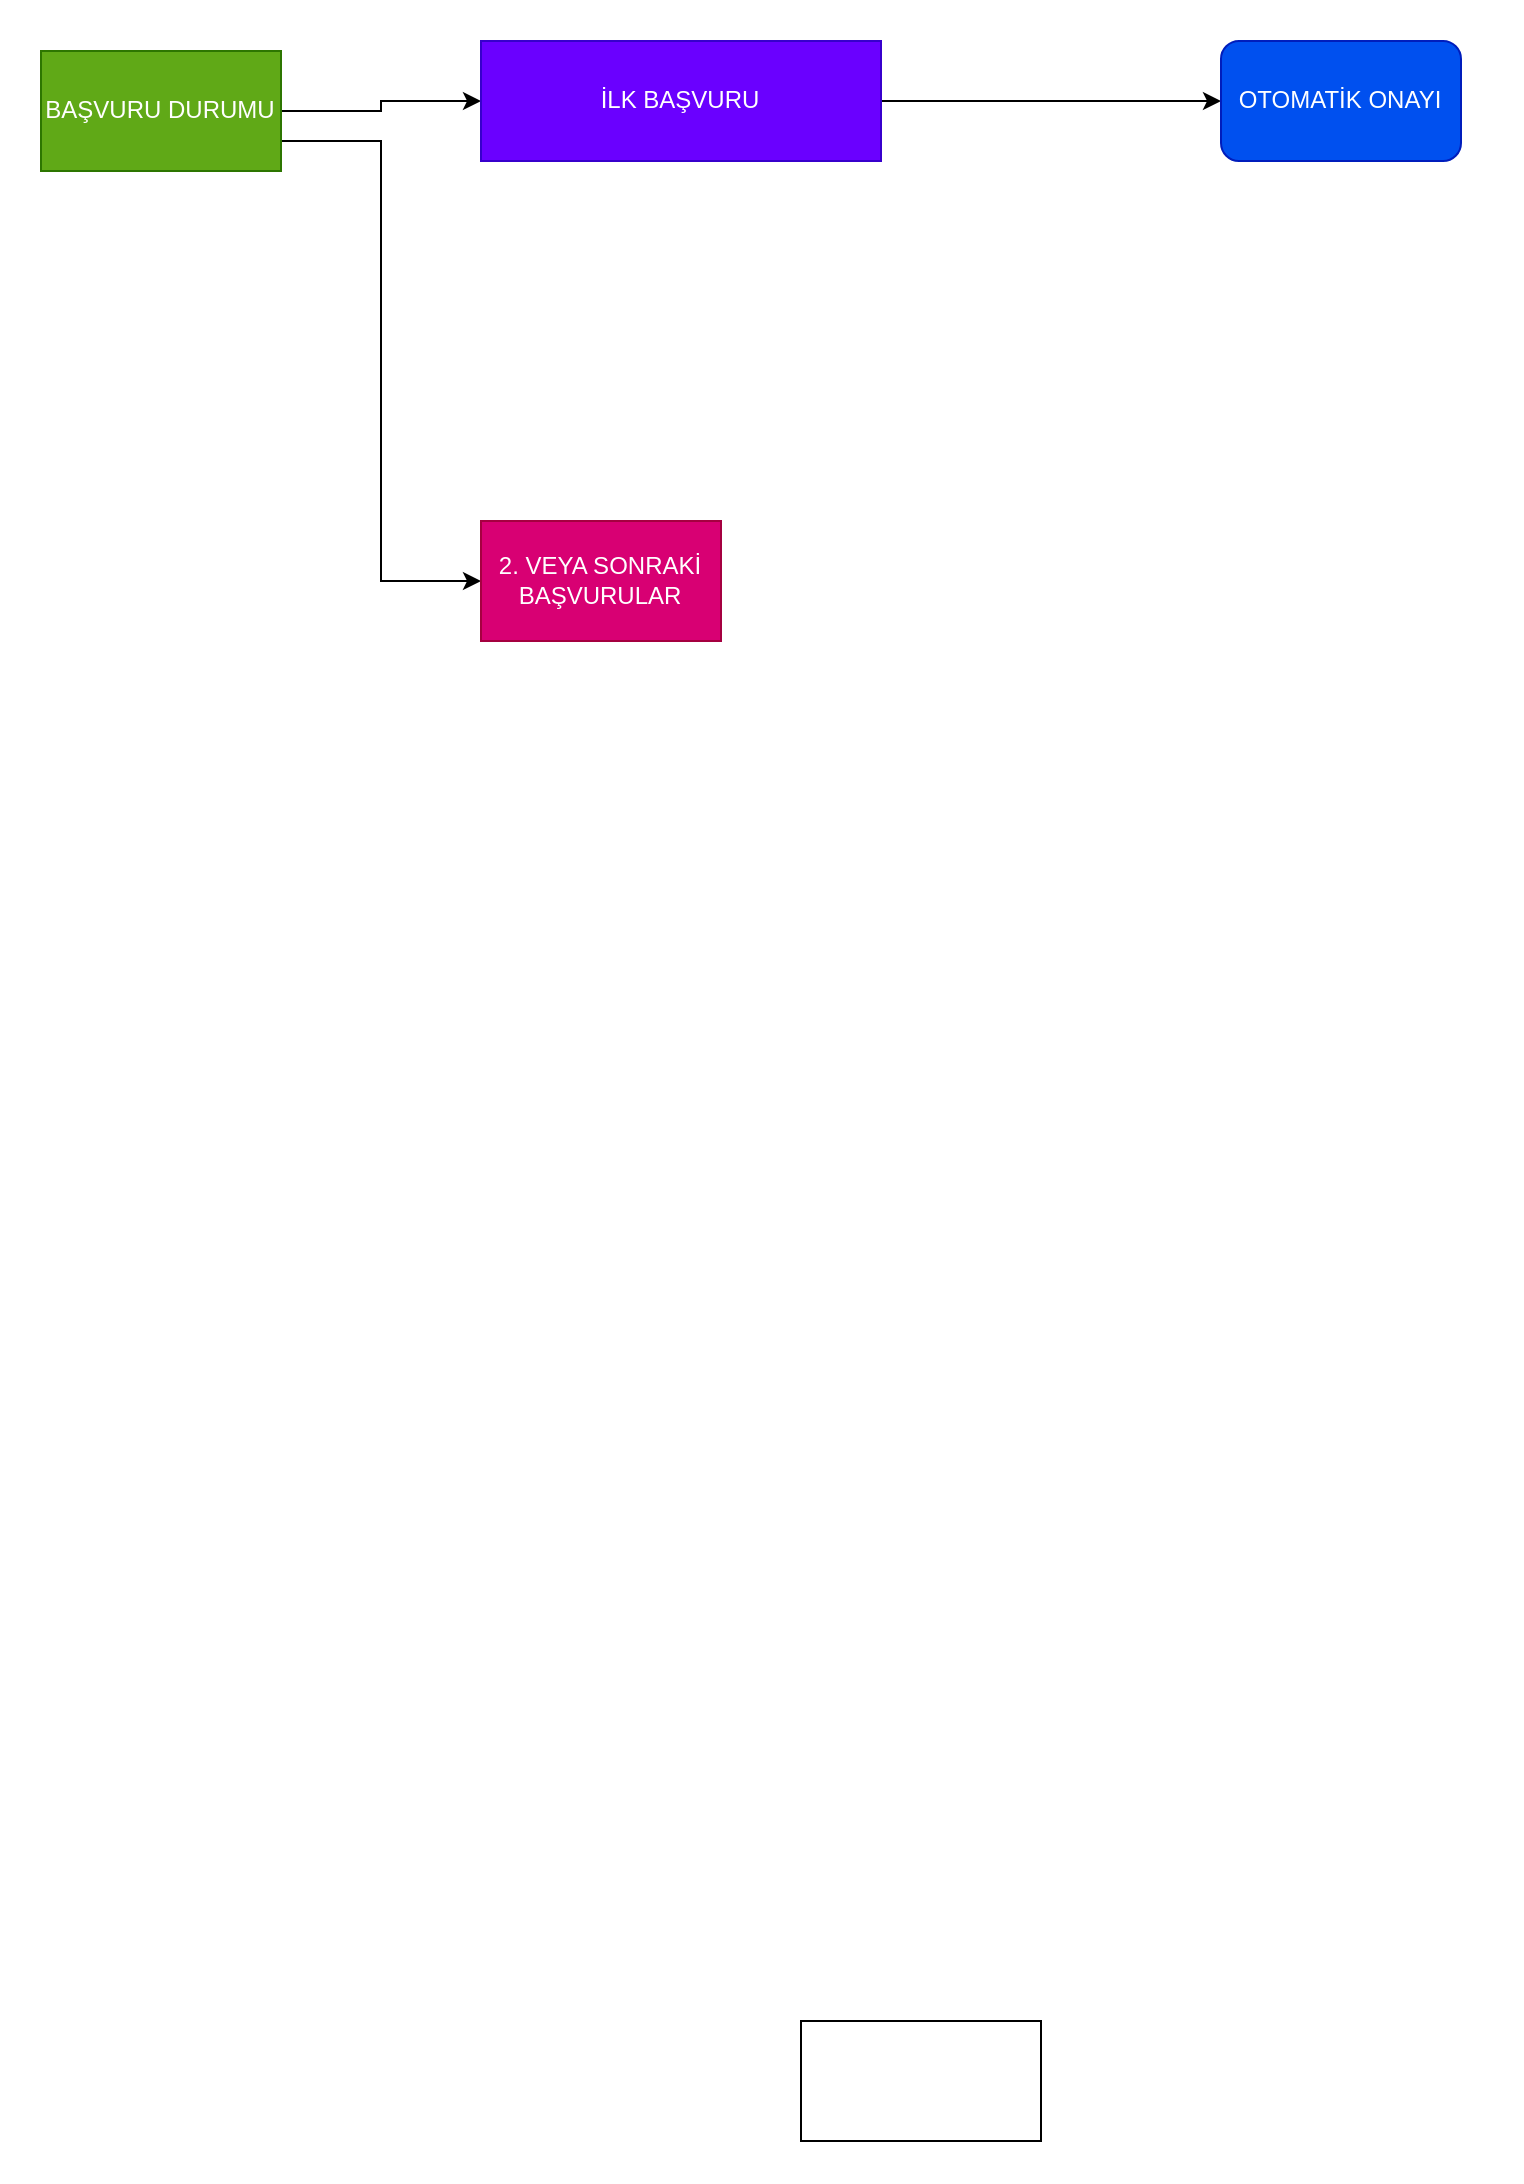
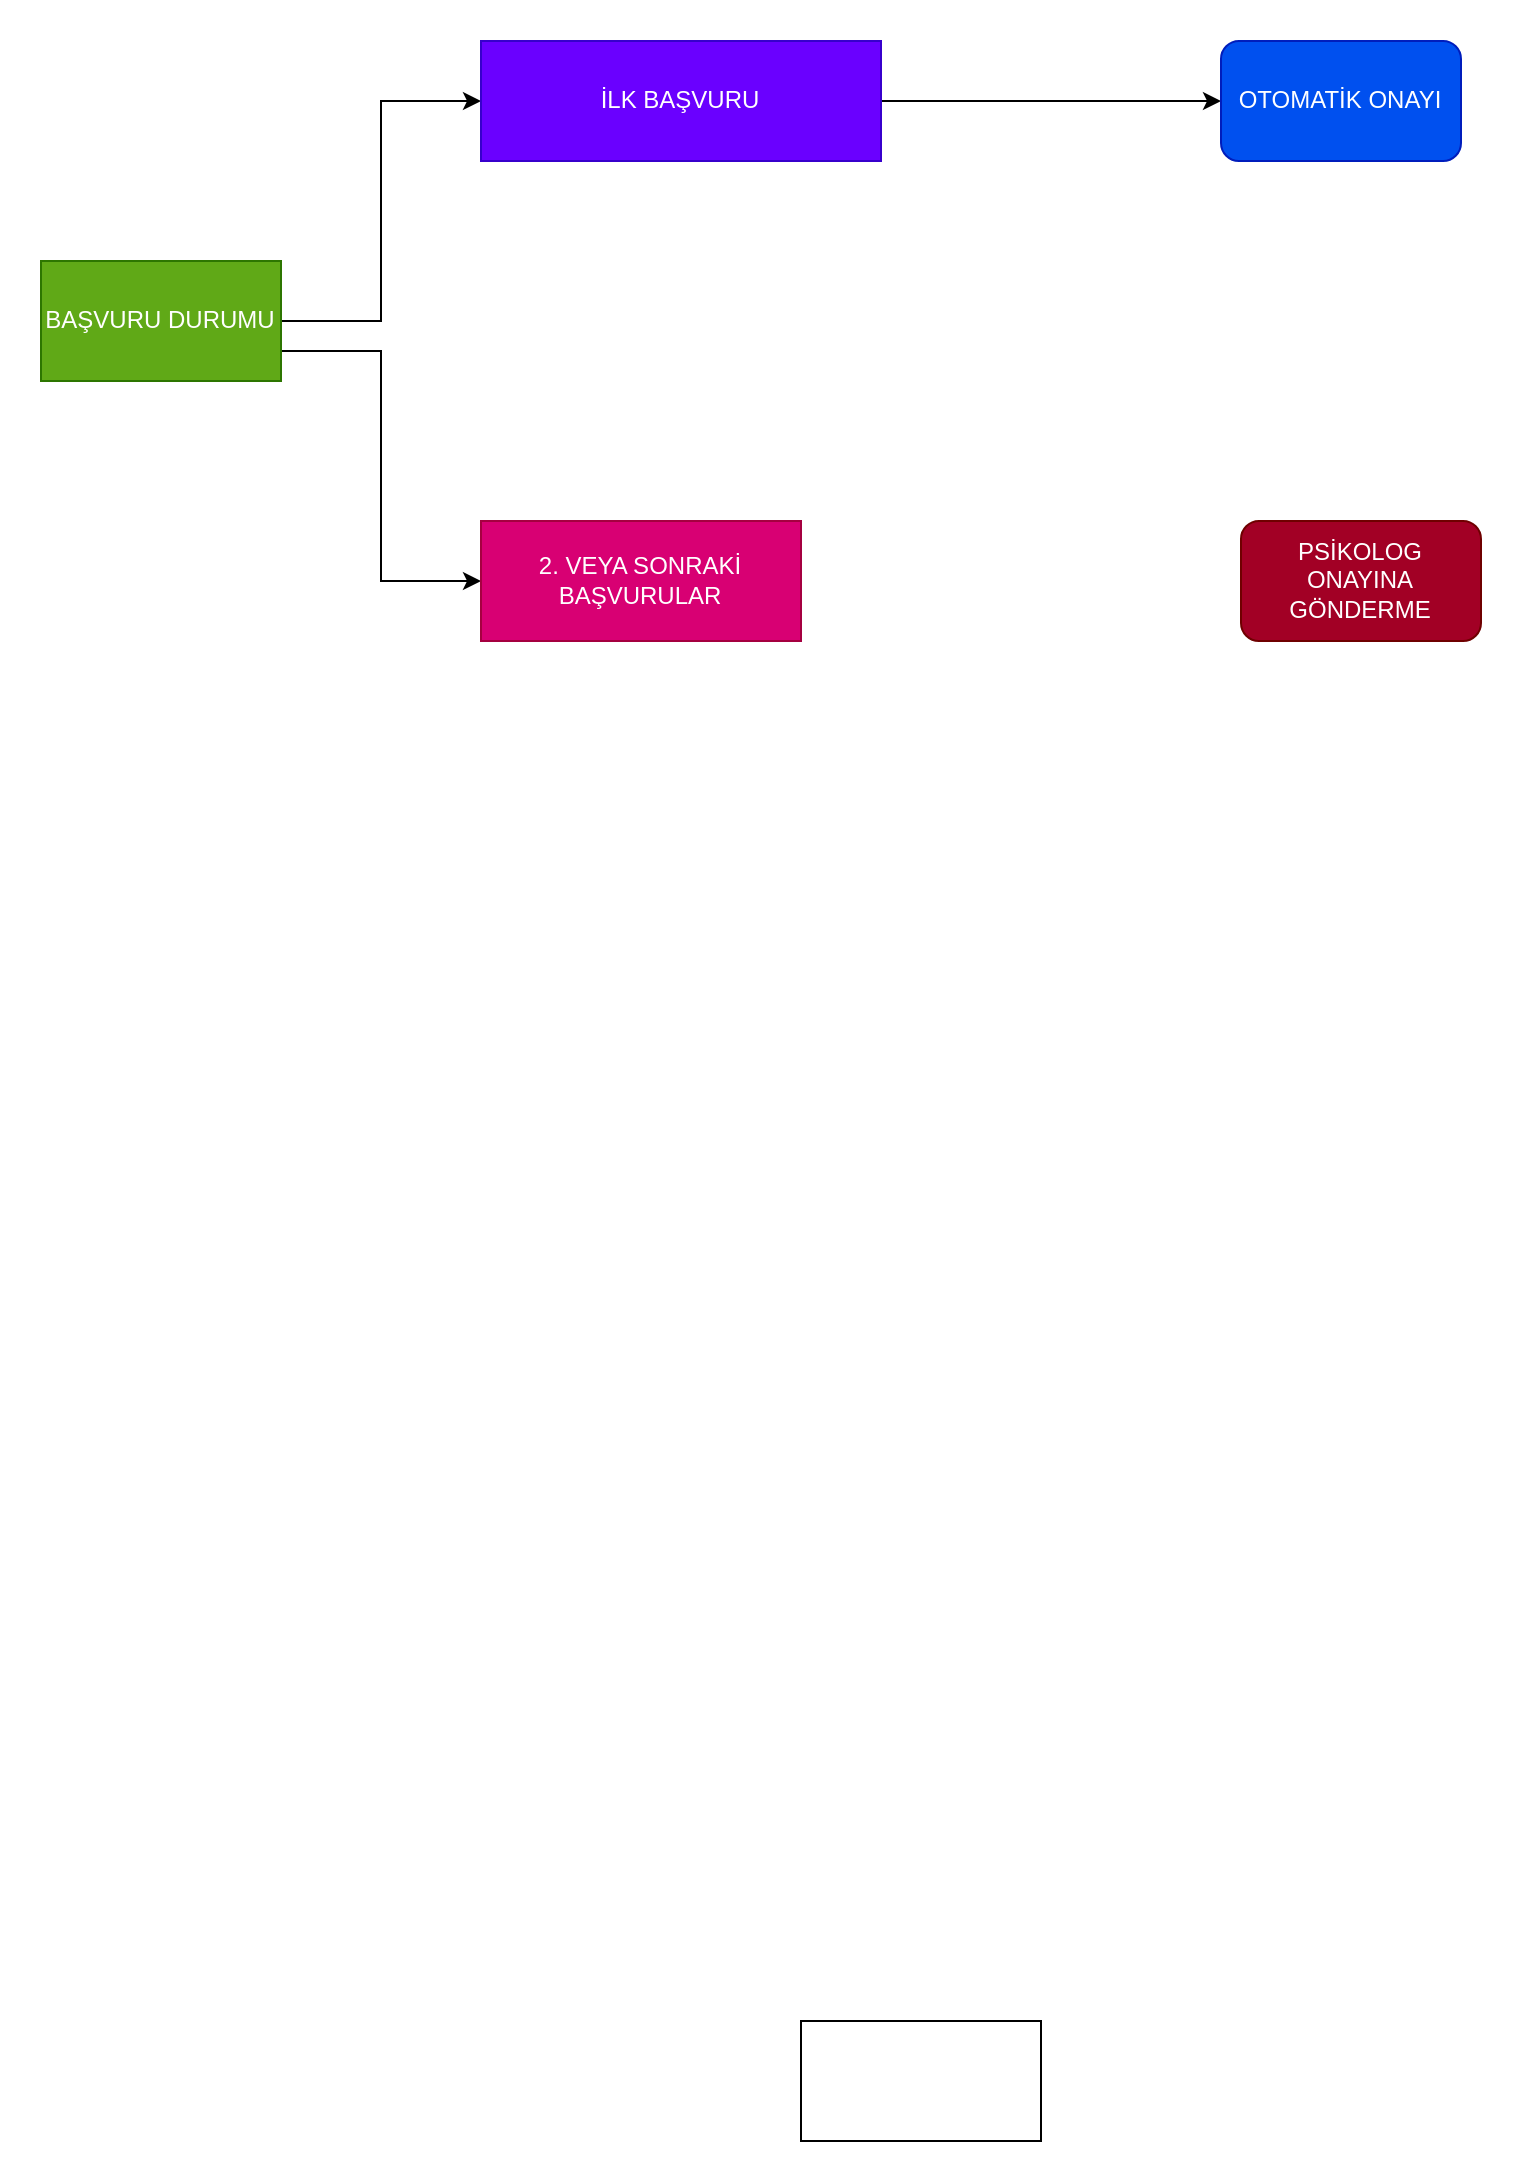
node "BAŞVURU DURUMU": moved (161, 111) -> (161, 321)
node "2. VEYA SONRAKİ BAŞVURULAR": size 240x120 -> 320x120
node "PSİKOLOG ONAYINA GÖNDERME": added
